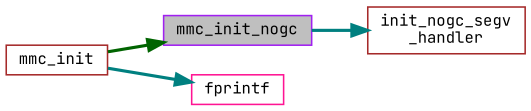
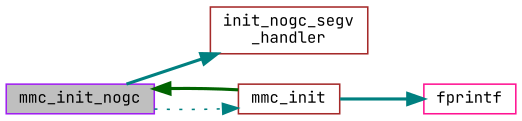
edge "mmc_init_nogc" -> "mmc_init": added
